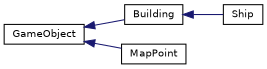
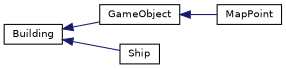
edge "Building" -> "GameObject": reversed
